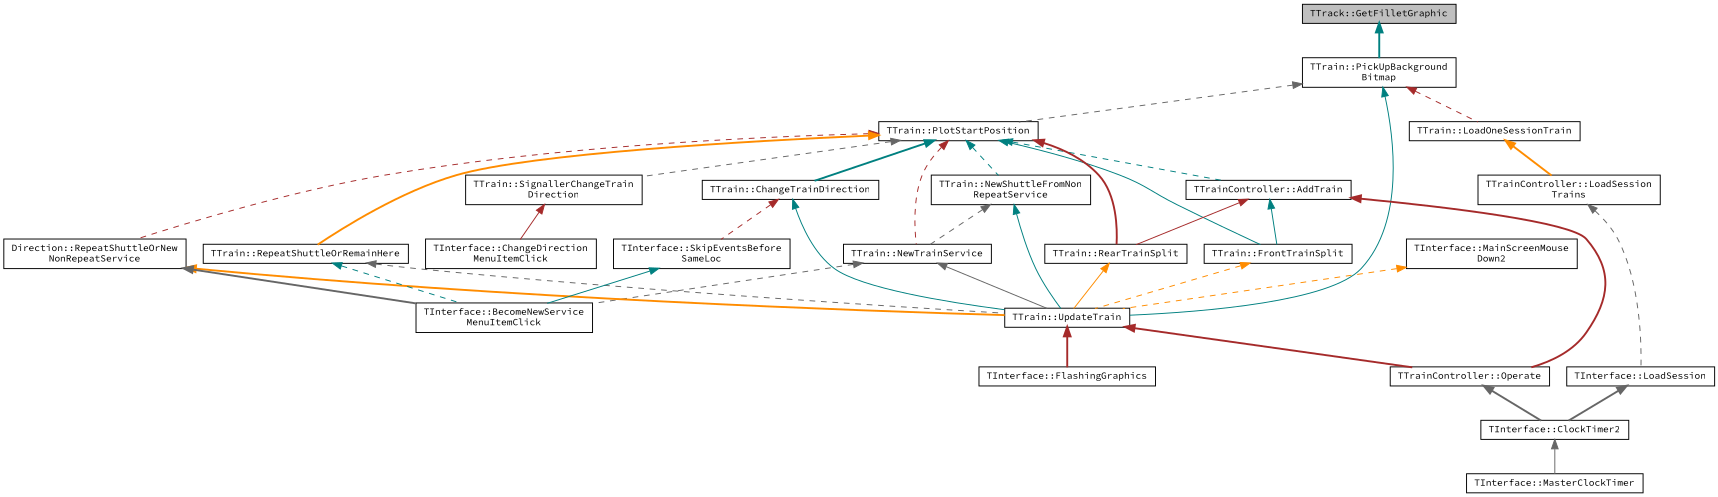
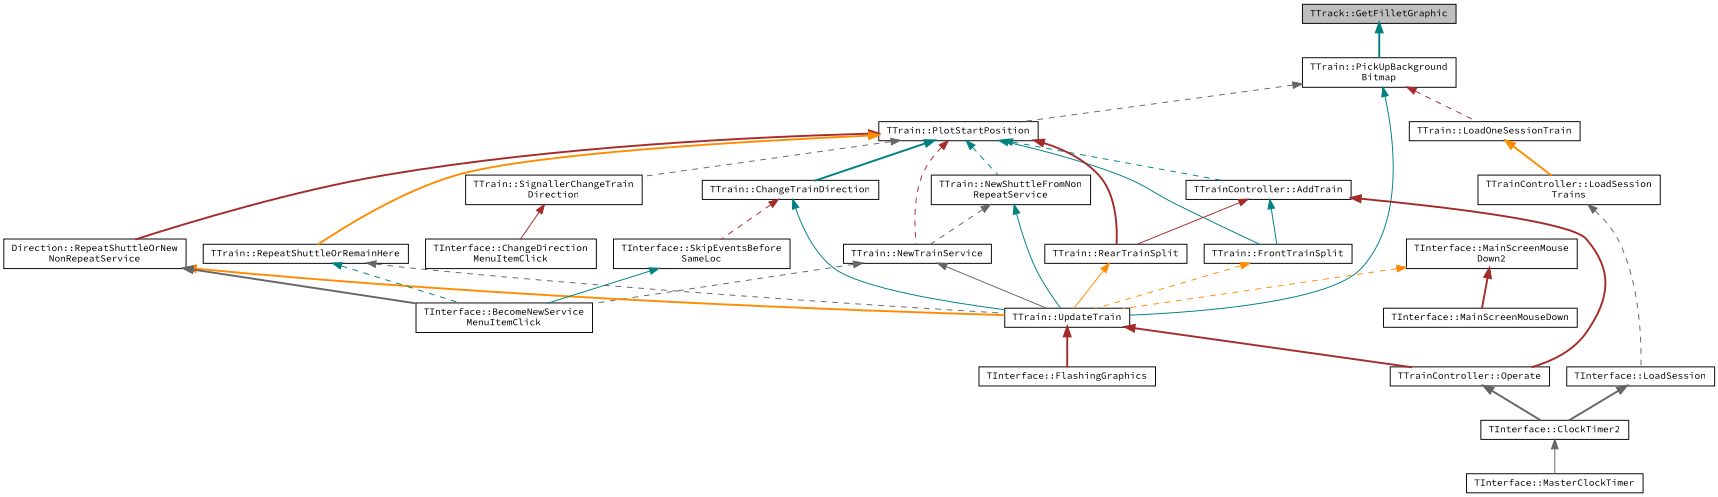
edge "Direction::RepeatShuttleOrNew NonRepeatService" -> "TTrain::PlotStartPosition": style dashed -> bold
node "TInterface::MainScreenMouseDown": added
